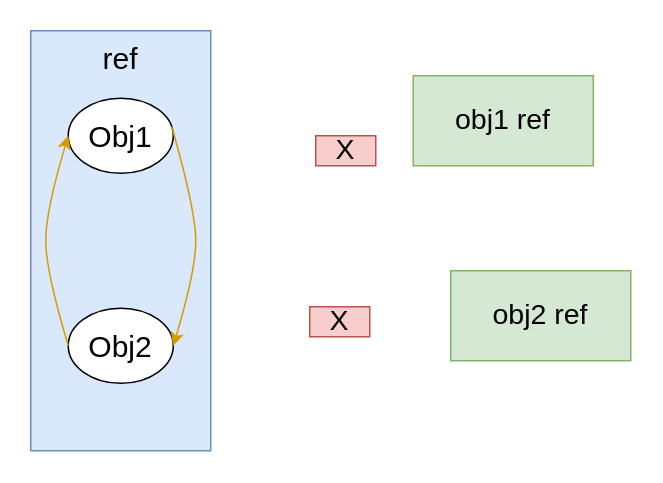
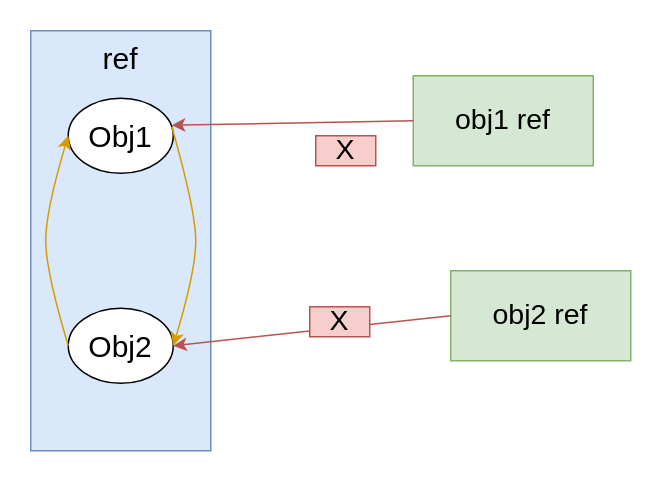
edge "obj1 ref" -> "Obj1": added
edge "obj2 ref" -> "Obj2": added
